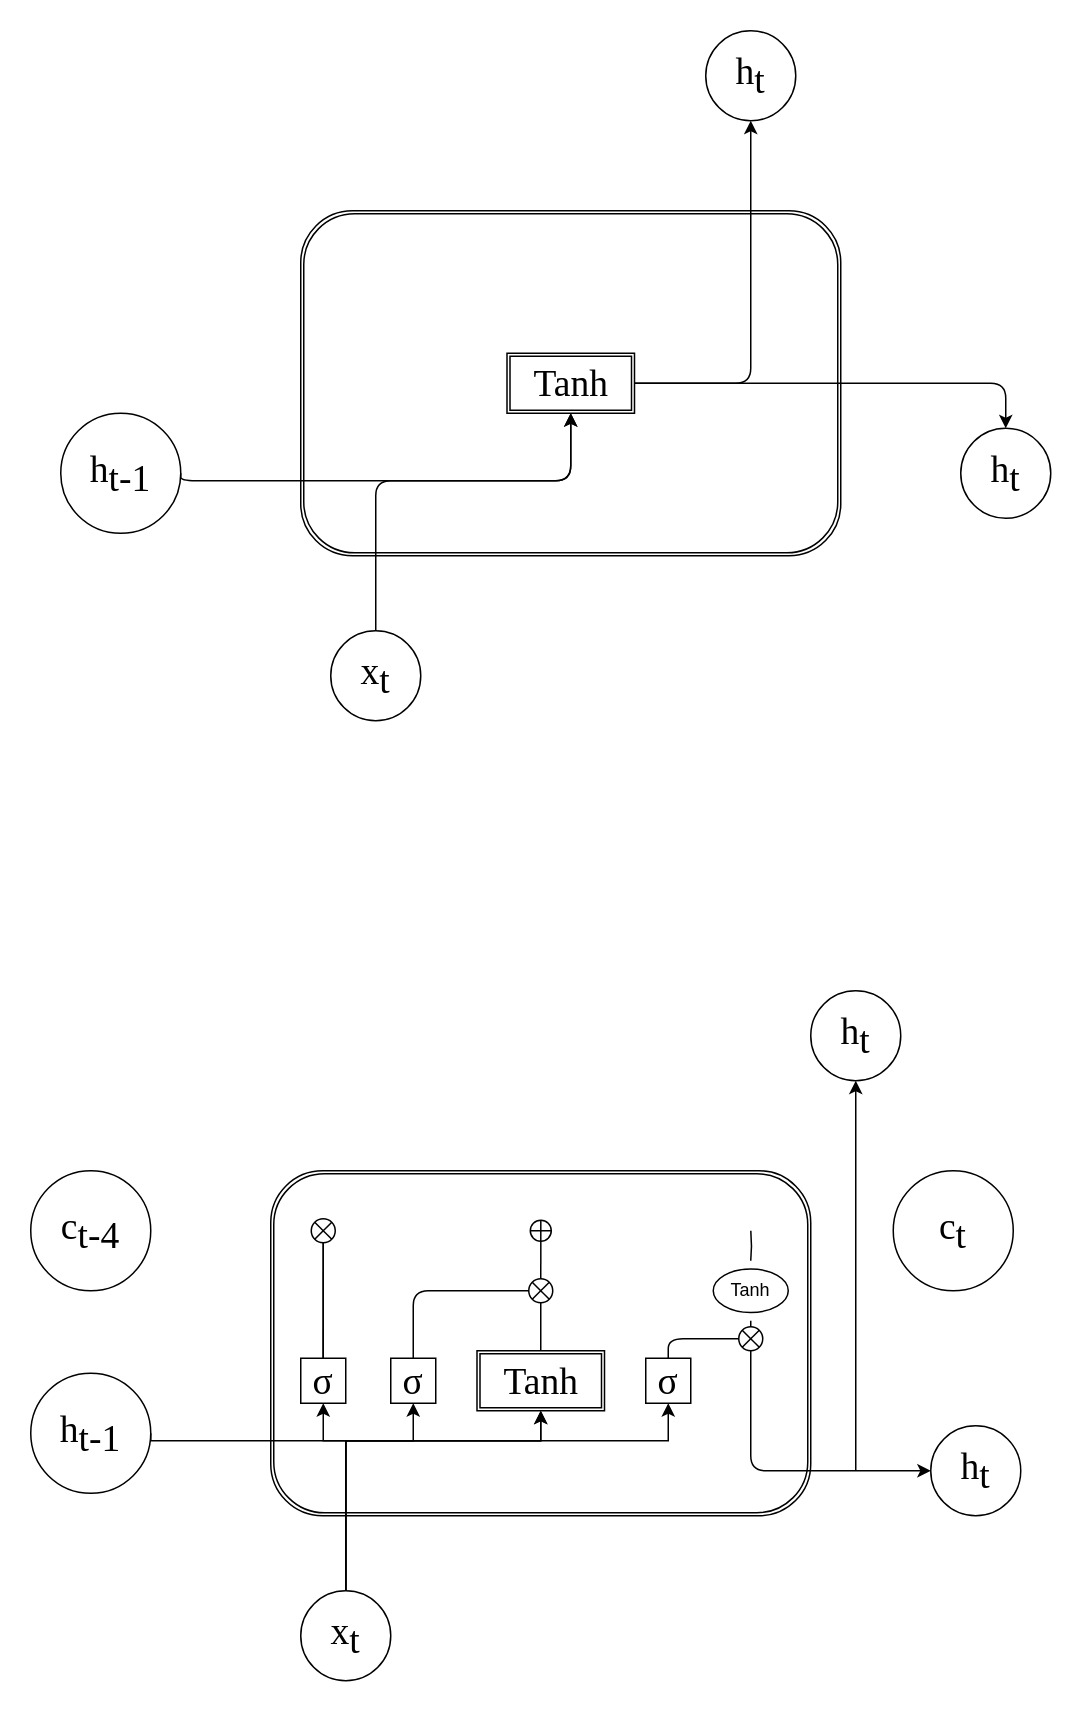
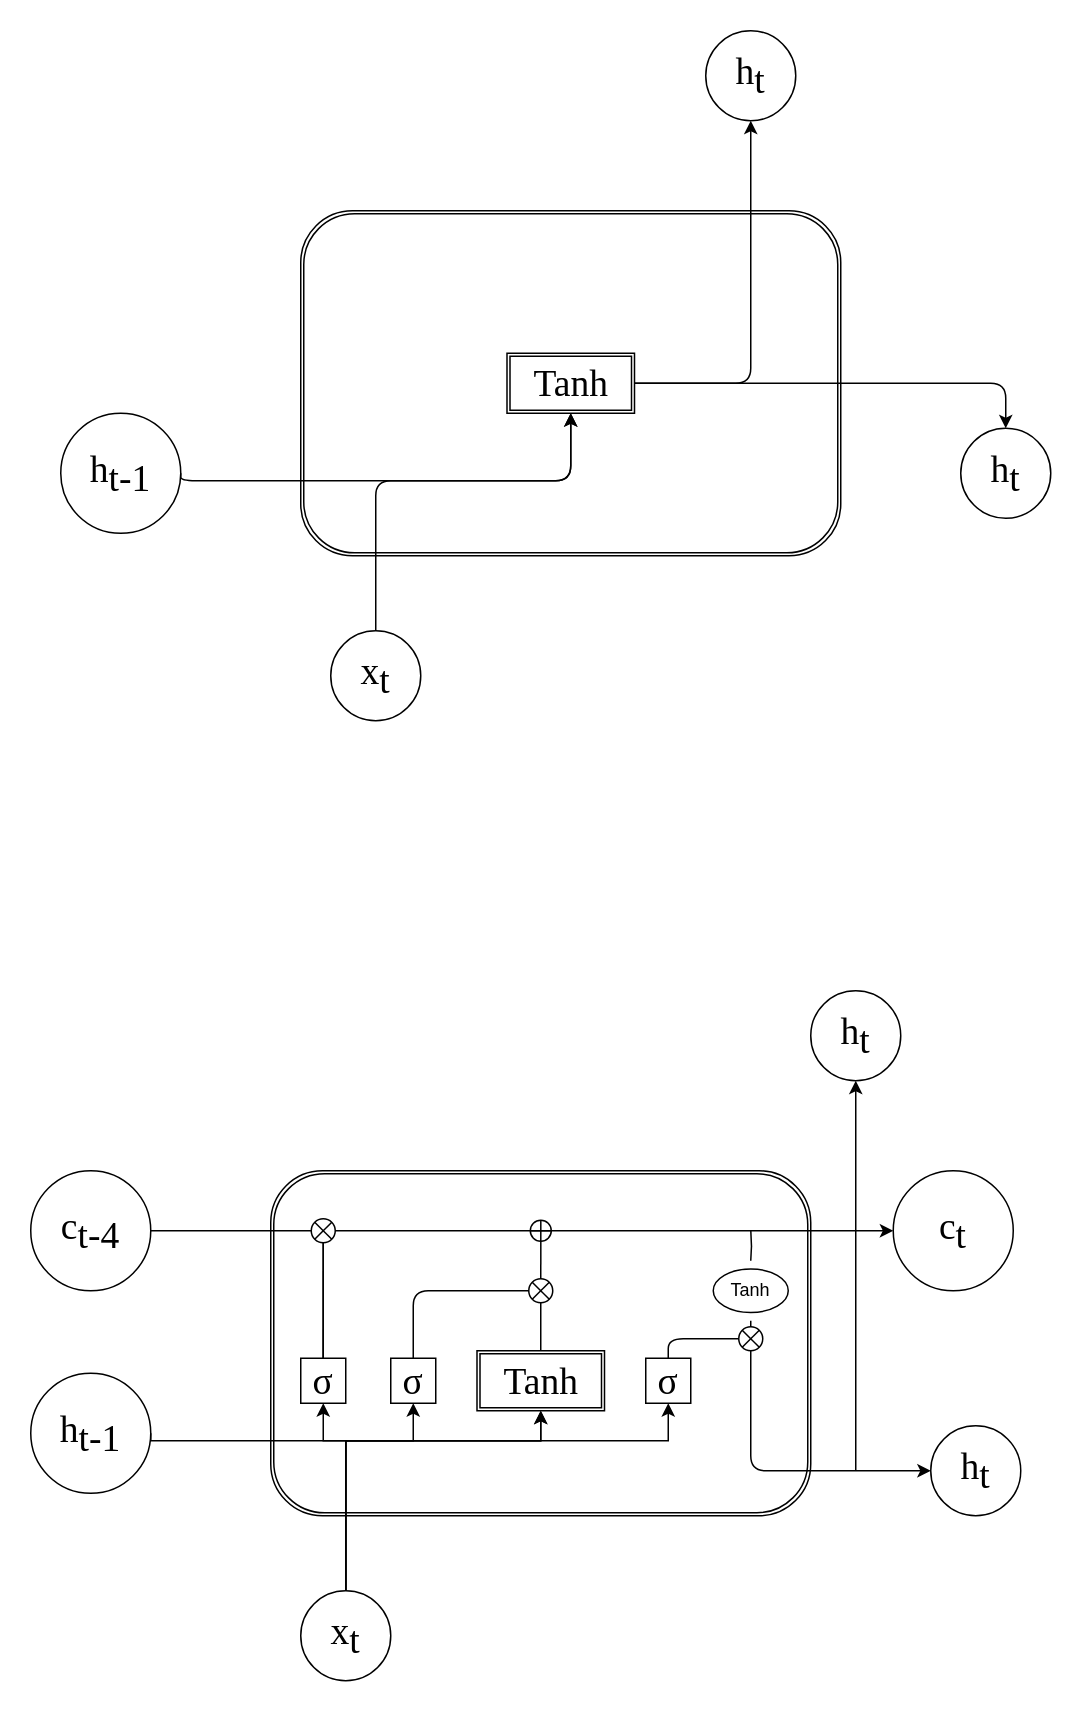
edge "ct-4" -> "ct": added
